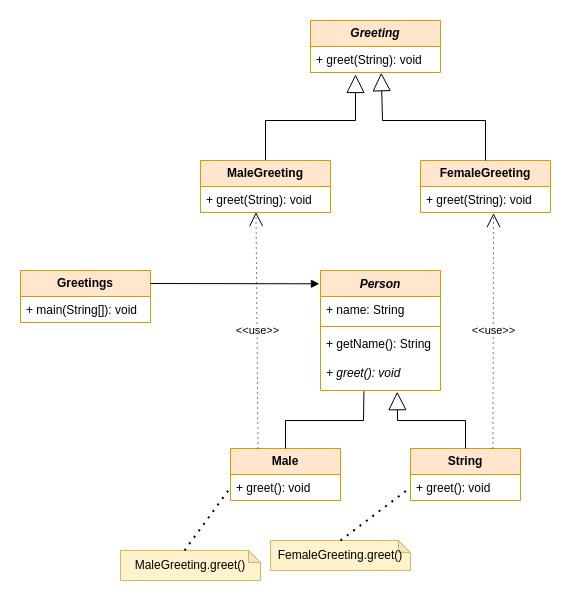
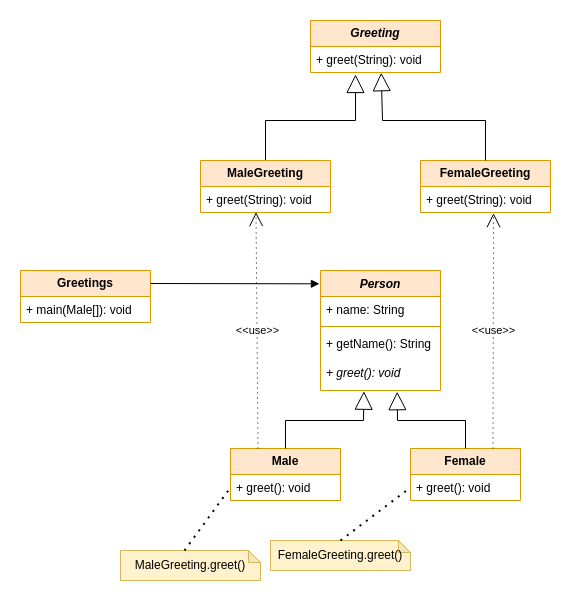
node "+ main(String[]): void": label "+ main(String[]): void" -> "+ main(Male[]): void"
edge "+ getName(): String + greet(): void" -- "Male": arrowhead none -> block
node "String": label "String" -> "Female"
